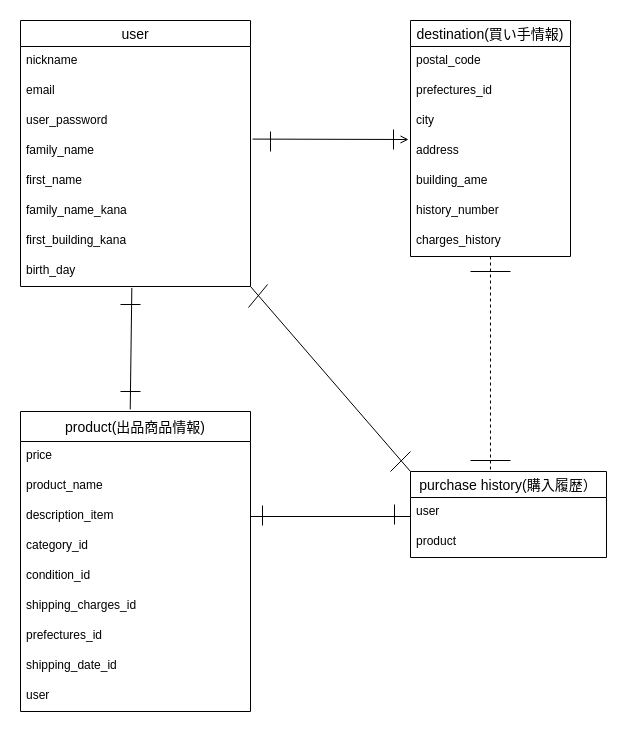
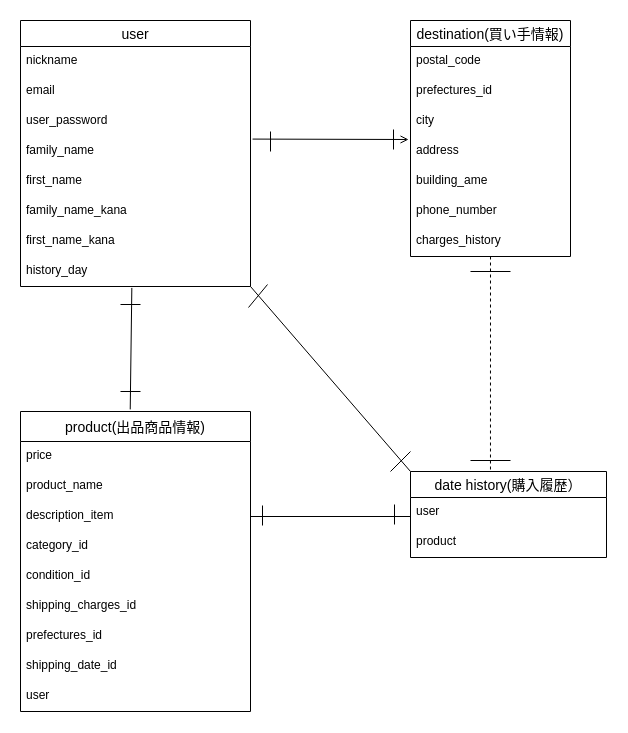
node "history_number": label "history_number" -> "phone_number"
node "first_building_kana": label "first_building_kana" -> "first_name_kana"
node "birth_day": label "birth_day" -> "history_day"
node "purchase history(購入履歴）": label "purchase history(購入履歴）" -> "date history(購入履歴）"
